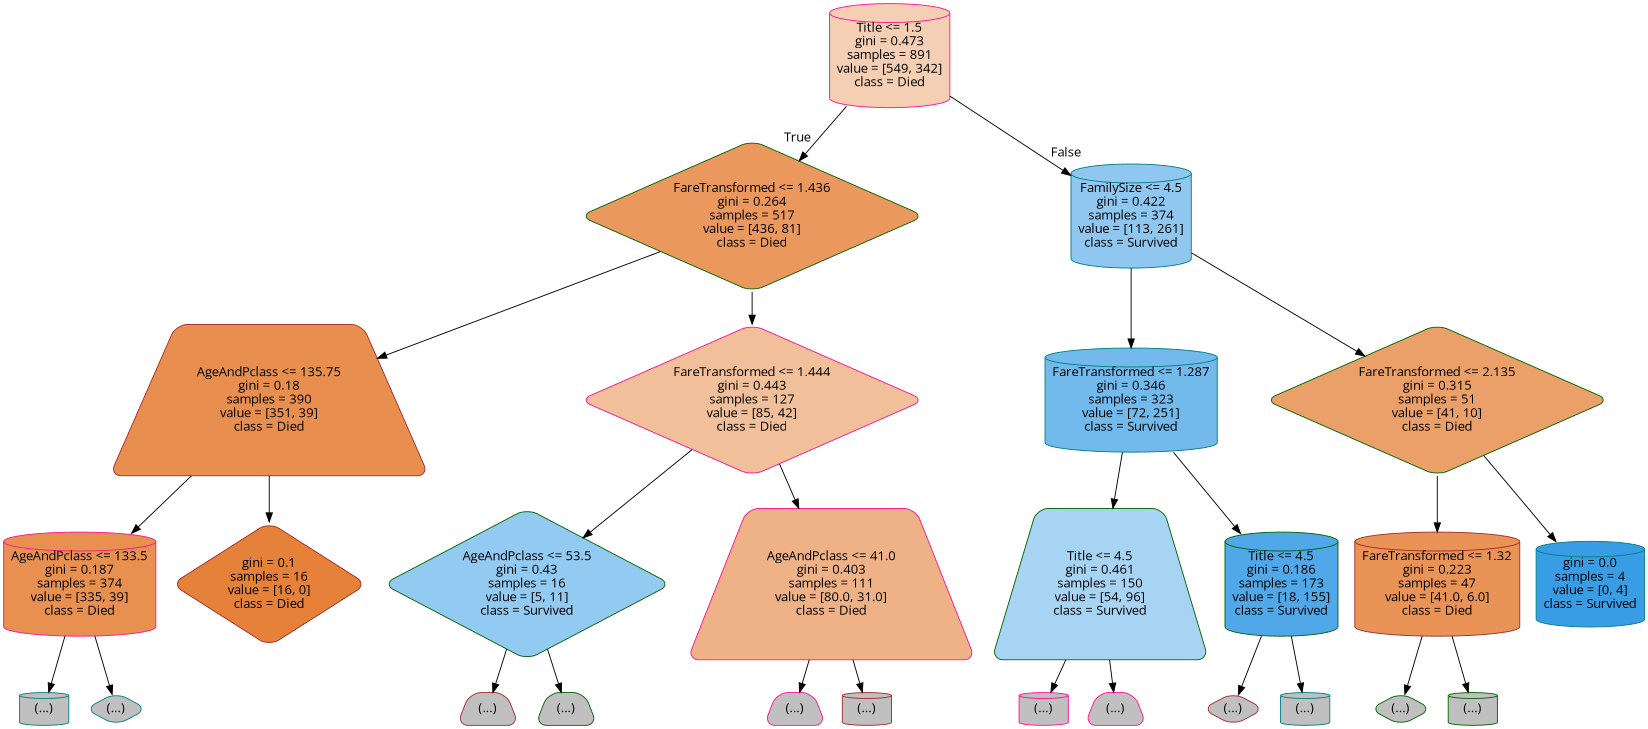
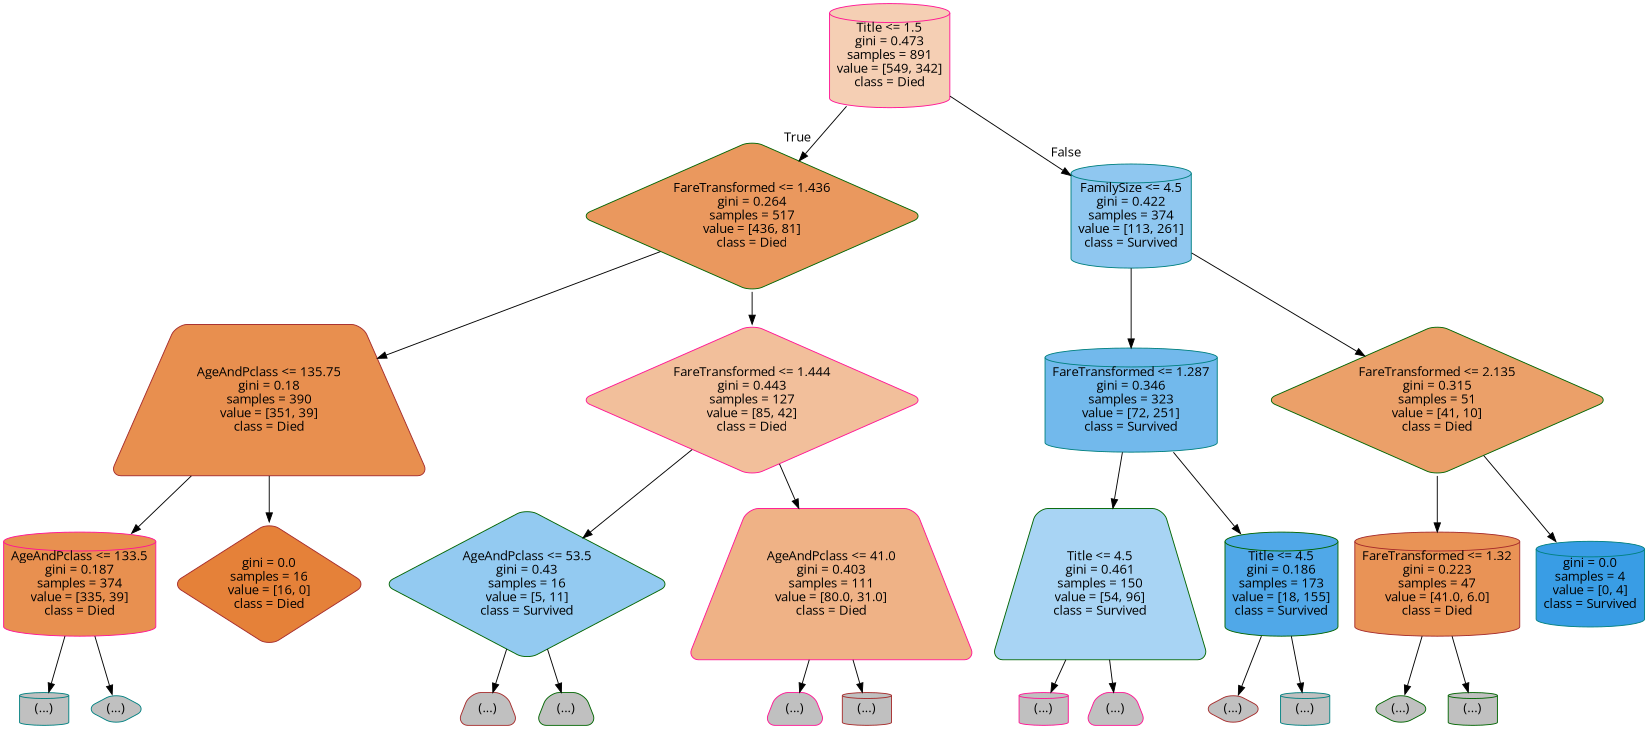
node "gini = 0.1 samples = 16 value = [16, 0] class = Died": label "gini = 0.1 samples = 16 value = [16, 0] class = Died" -> "gini = 0.0 samples = 16 value = [16, 0] class = Died"
